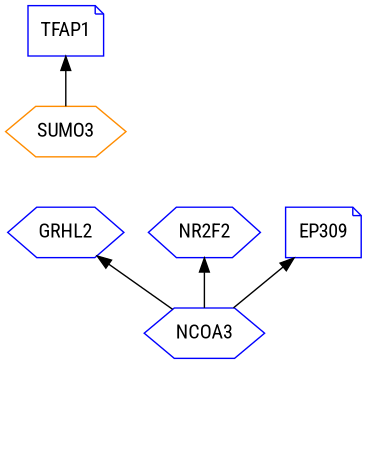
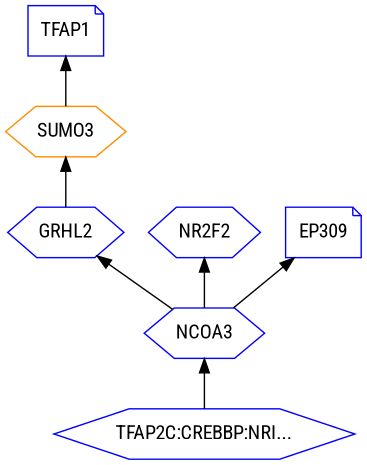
edge "GRHL2" -> "SUMO3": added
node "TFAP2C:CREBBP:NRI...": added
